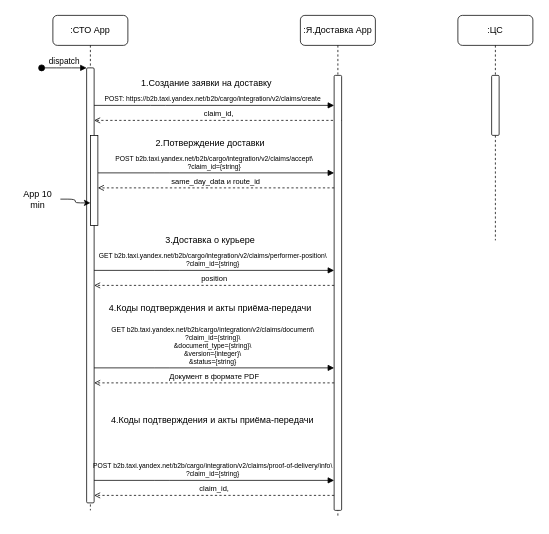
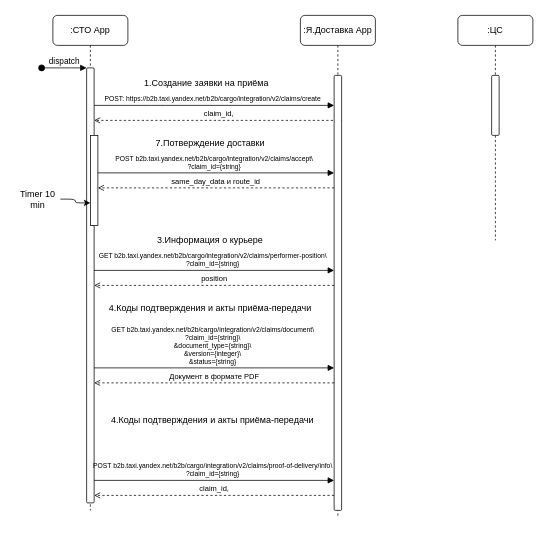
node "1.Создание заявки на доставку": label "1.Создание заявки на доставку" -> "1.Создание заявки на приёма"
node "2.Потверждение доставки": label "2.Потверждение доставки" -> "7.Потверждение доставки"
node "App 10 min": label "App 10 min" -> "Timer 10 min"
node "3.Доставка о курьере": label "3.Доставка о курьере" -> "3.Информация о курьере"
